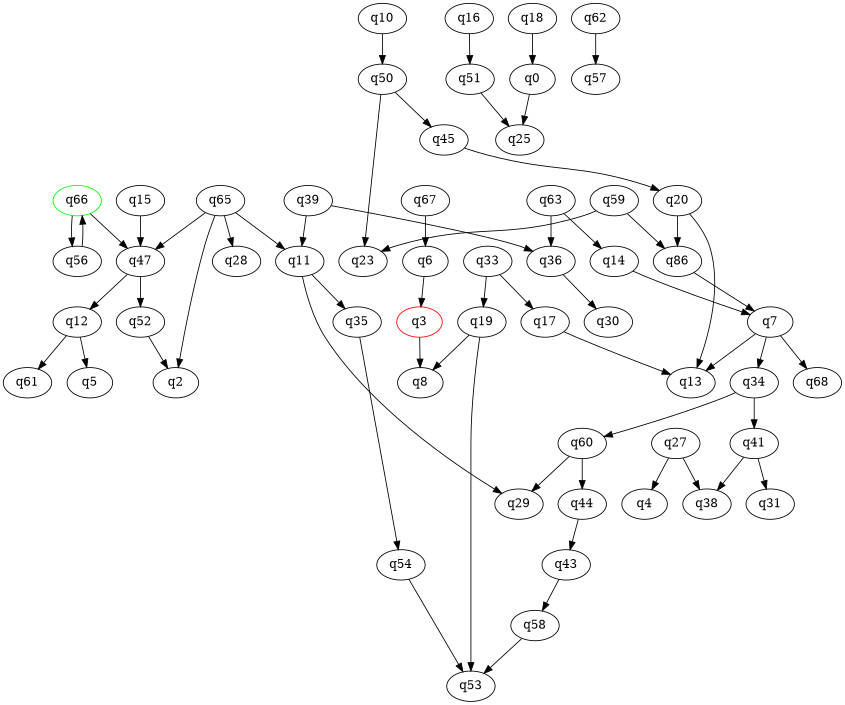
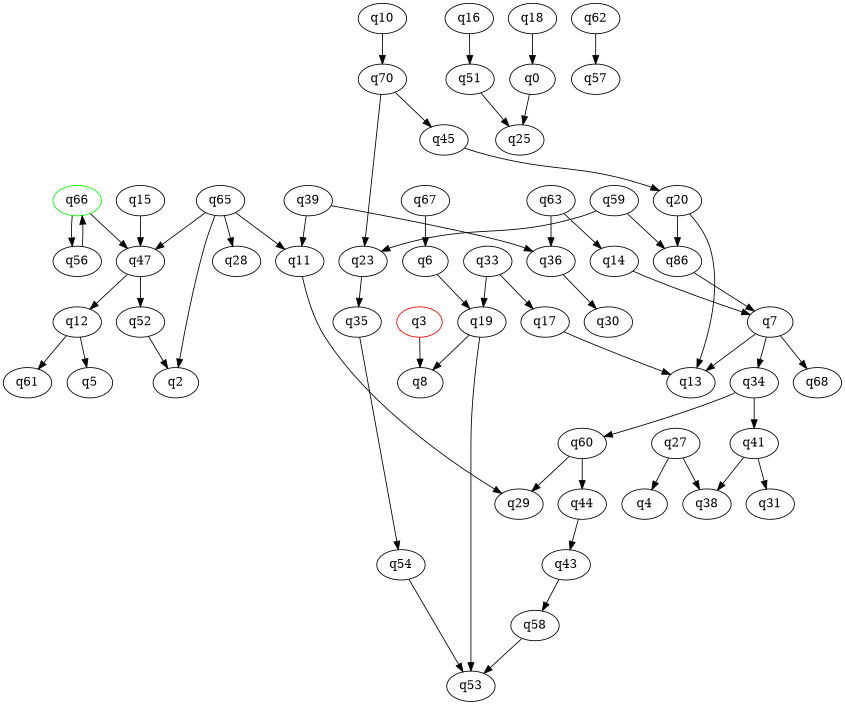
node "q50": label "q50" -> "q70"
edge "q6" -> "q3": now "q6" -> "q19"
edge "q11" -> "q35": now "q23" -> "q35"
